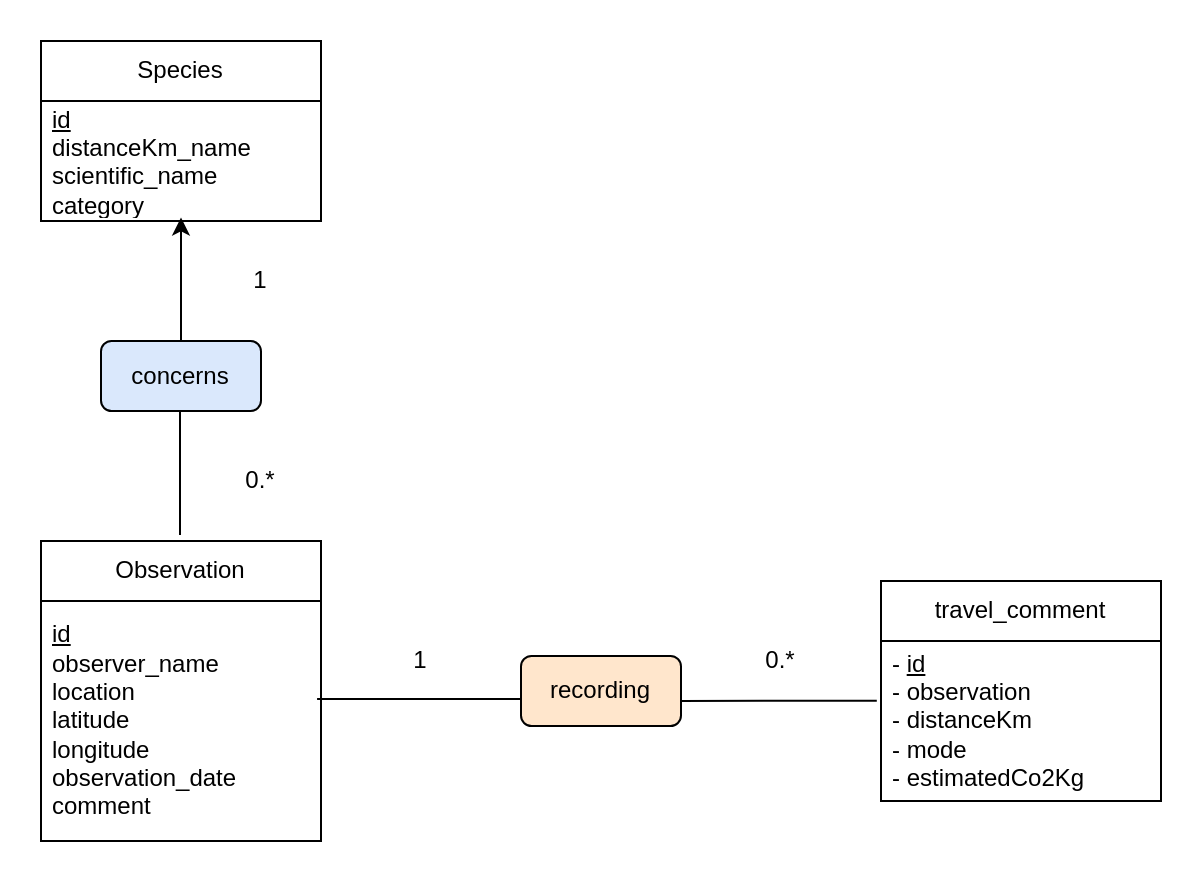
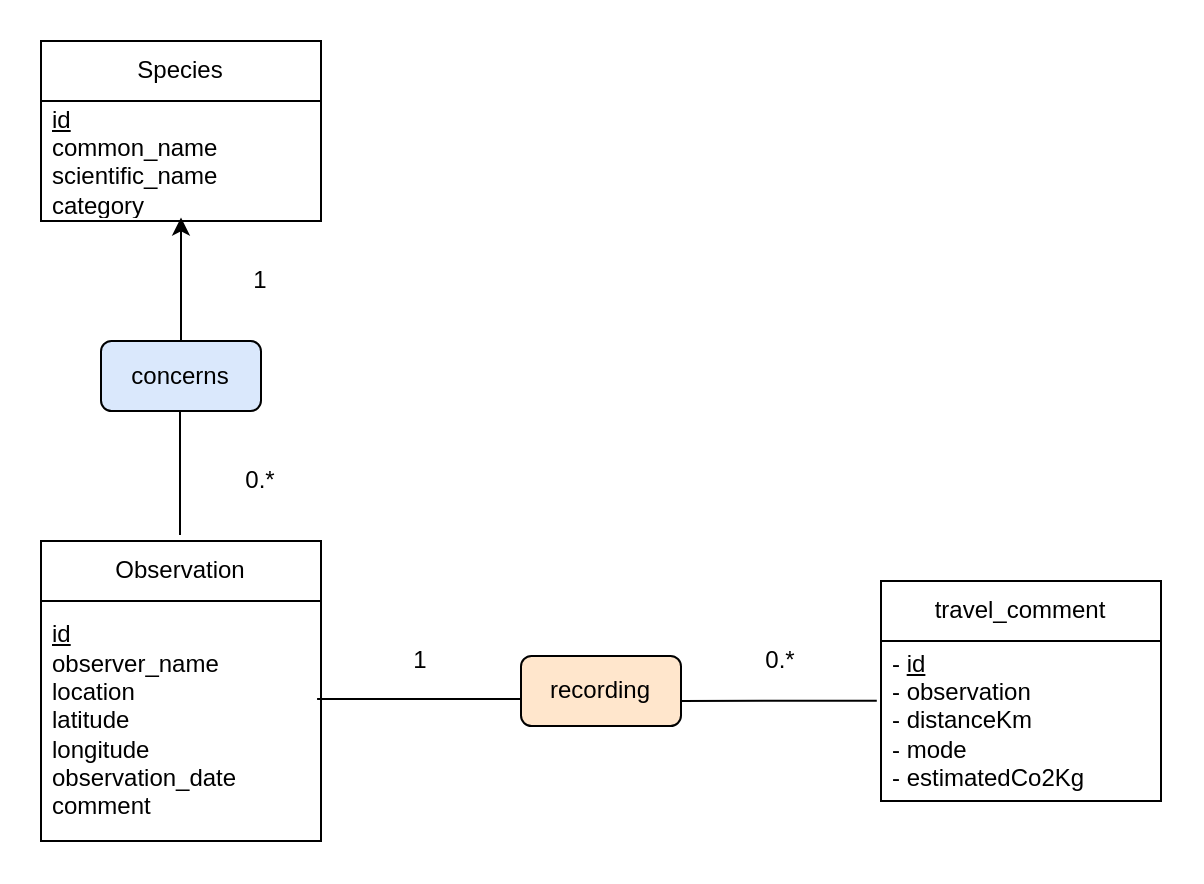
node "id distanceKm_name scientific_name category": label "id distanceKm_name scientific_name category" -> "id common_name scientific_name category"
